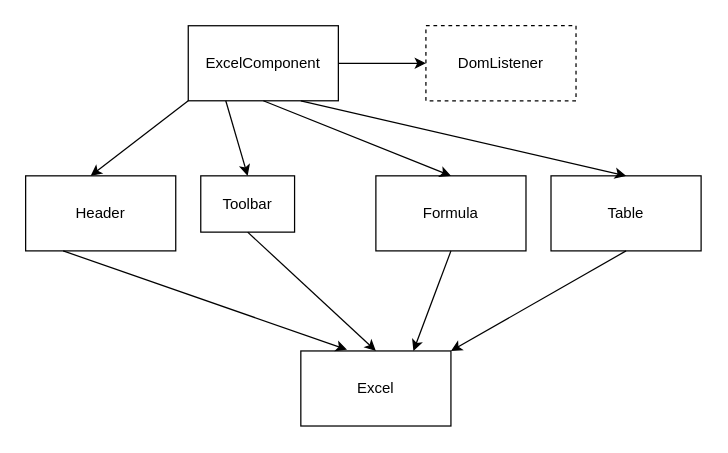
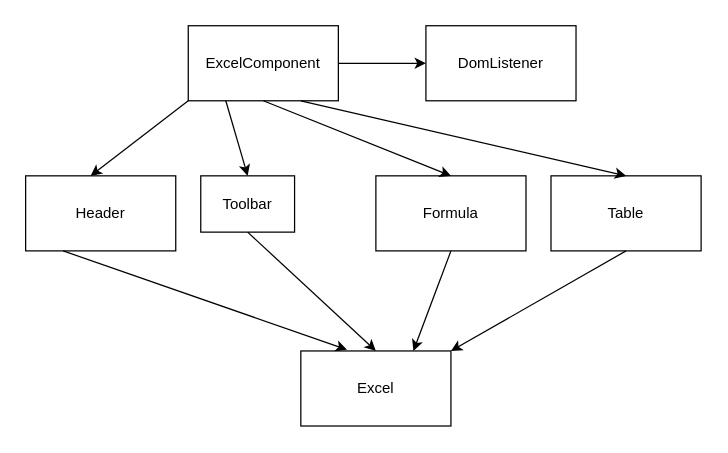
node "DomListener": style dashed -> solid
